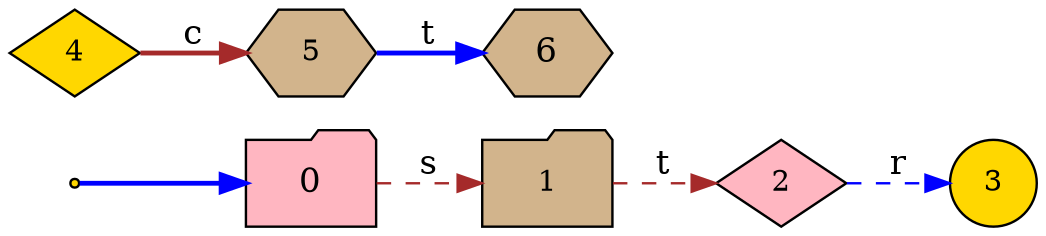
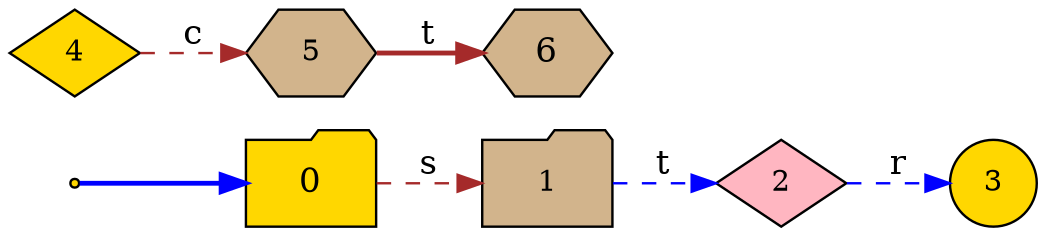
edge "4" -> "5": style bold -> dashed
edge "5" -> "6": color blue -> brown
node "0": fillcolor lightpink -> gold
edge "1" -> "2": color brown -> blue
